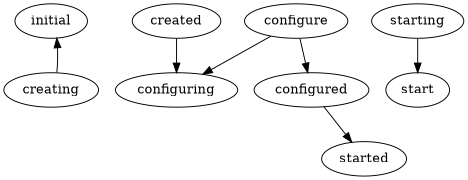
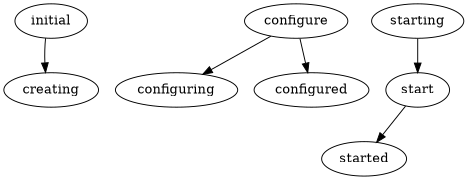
node "created": removed
edge "creating" -> "initial": reversed
edge "configured" -> "started": now "start" -> "started"
